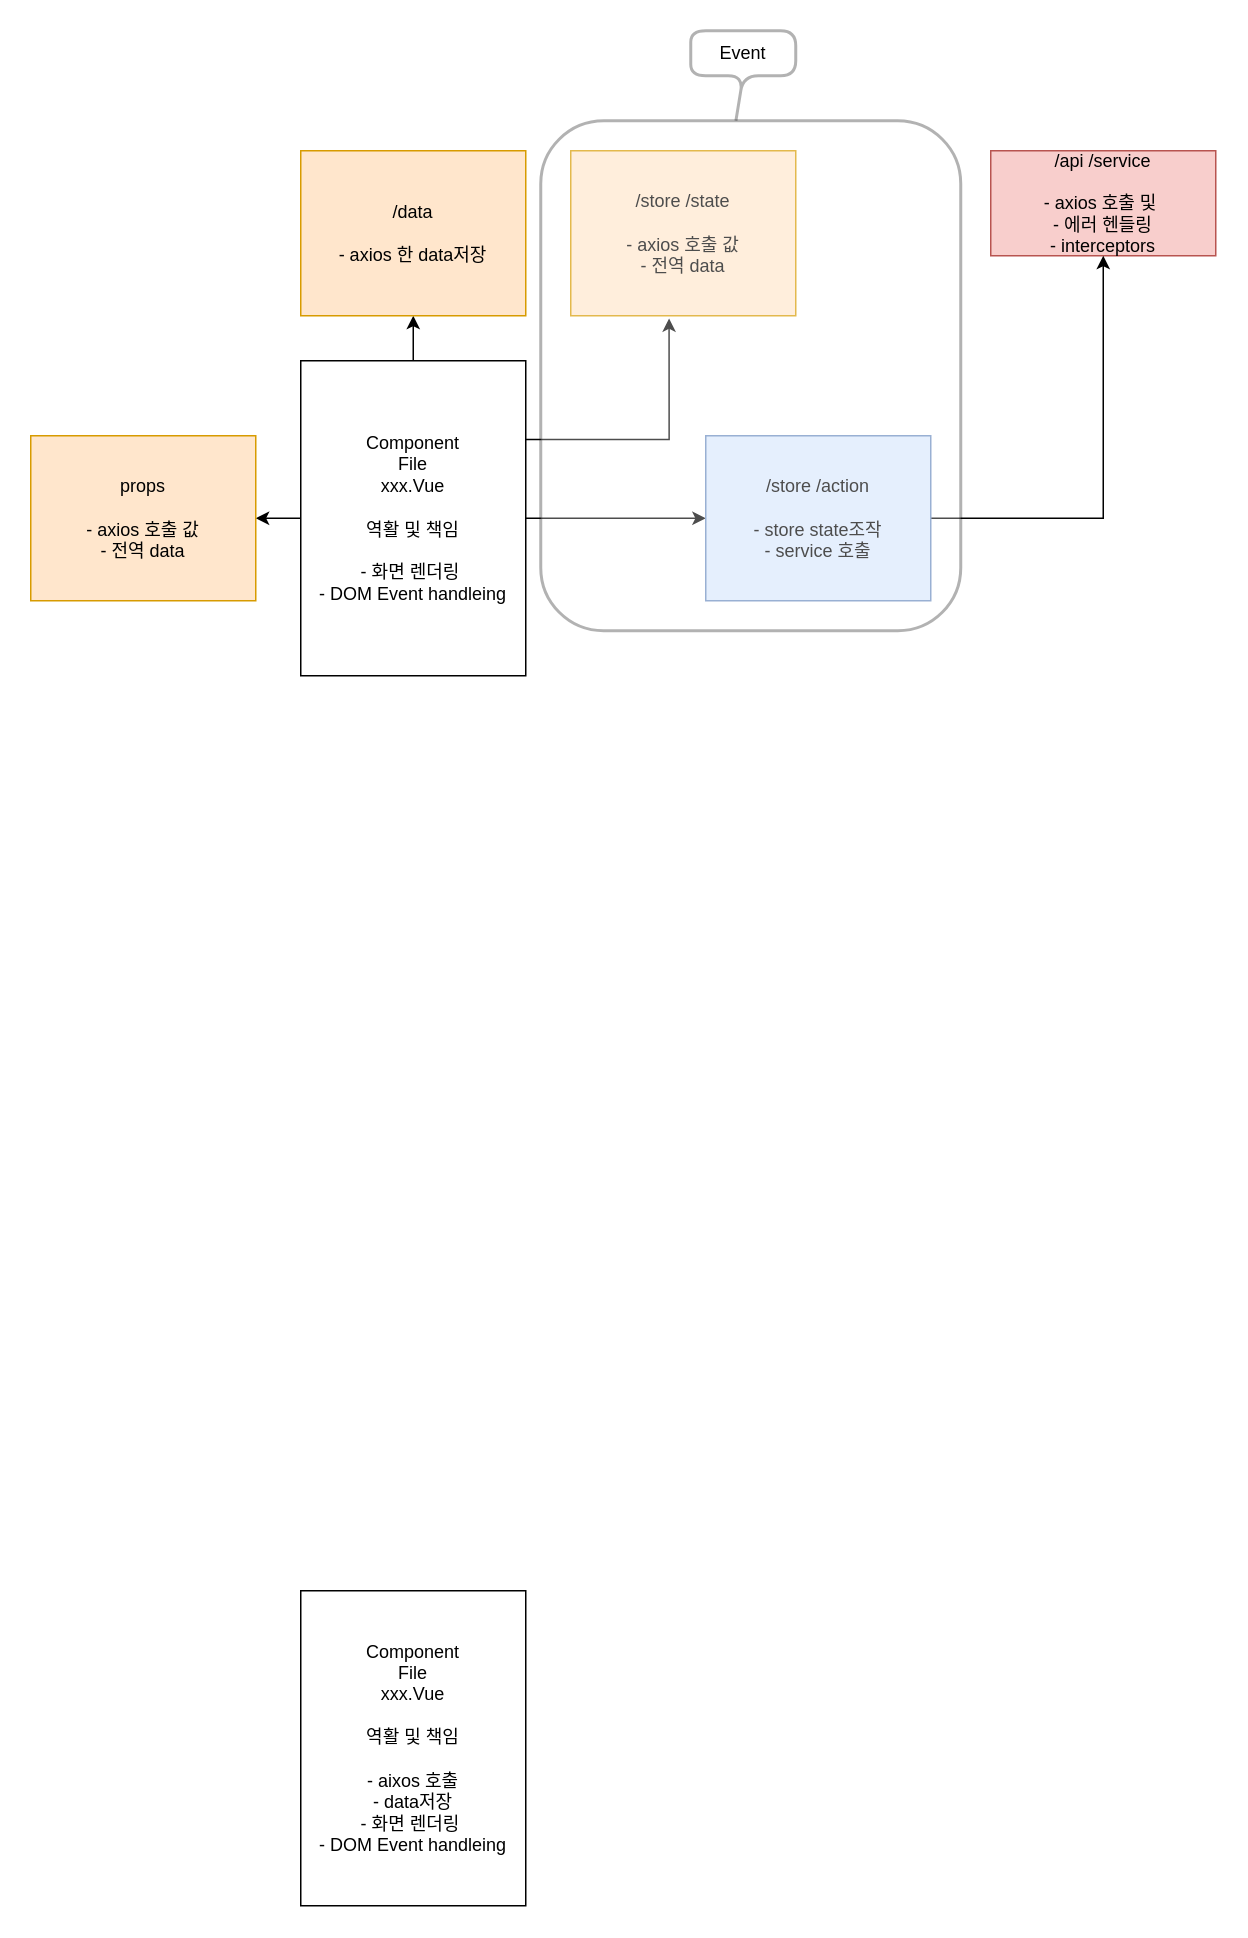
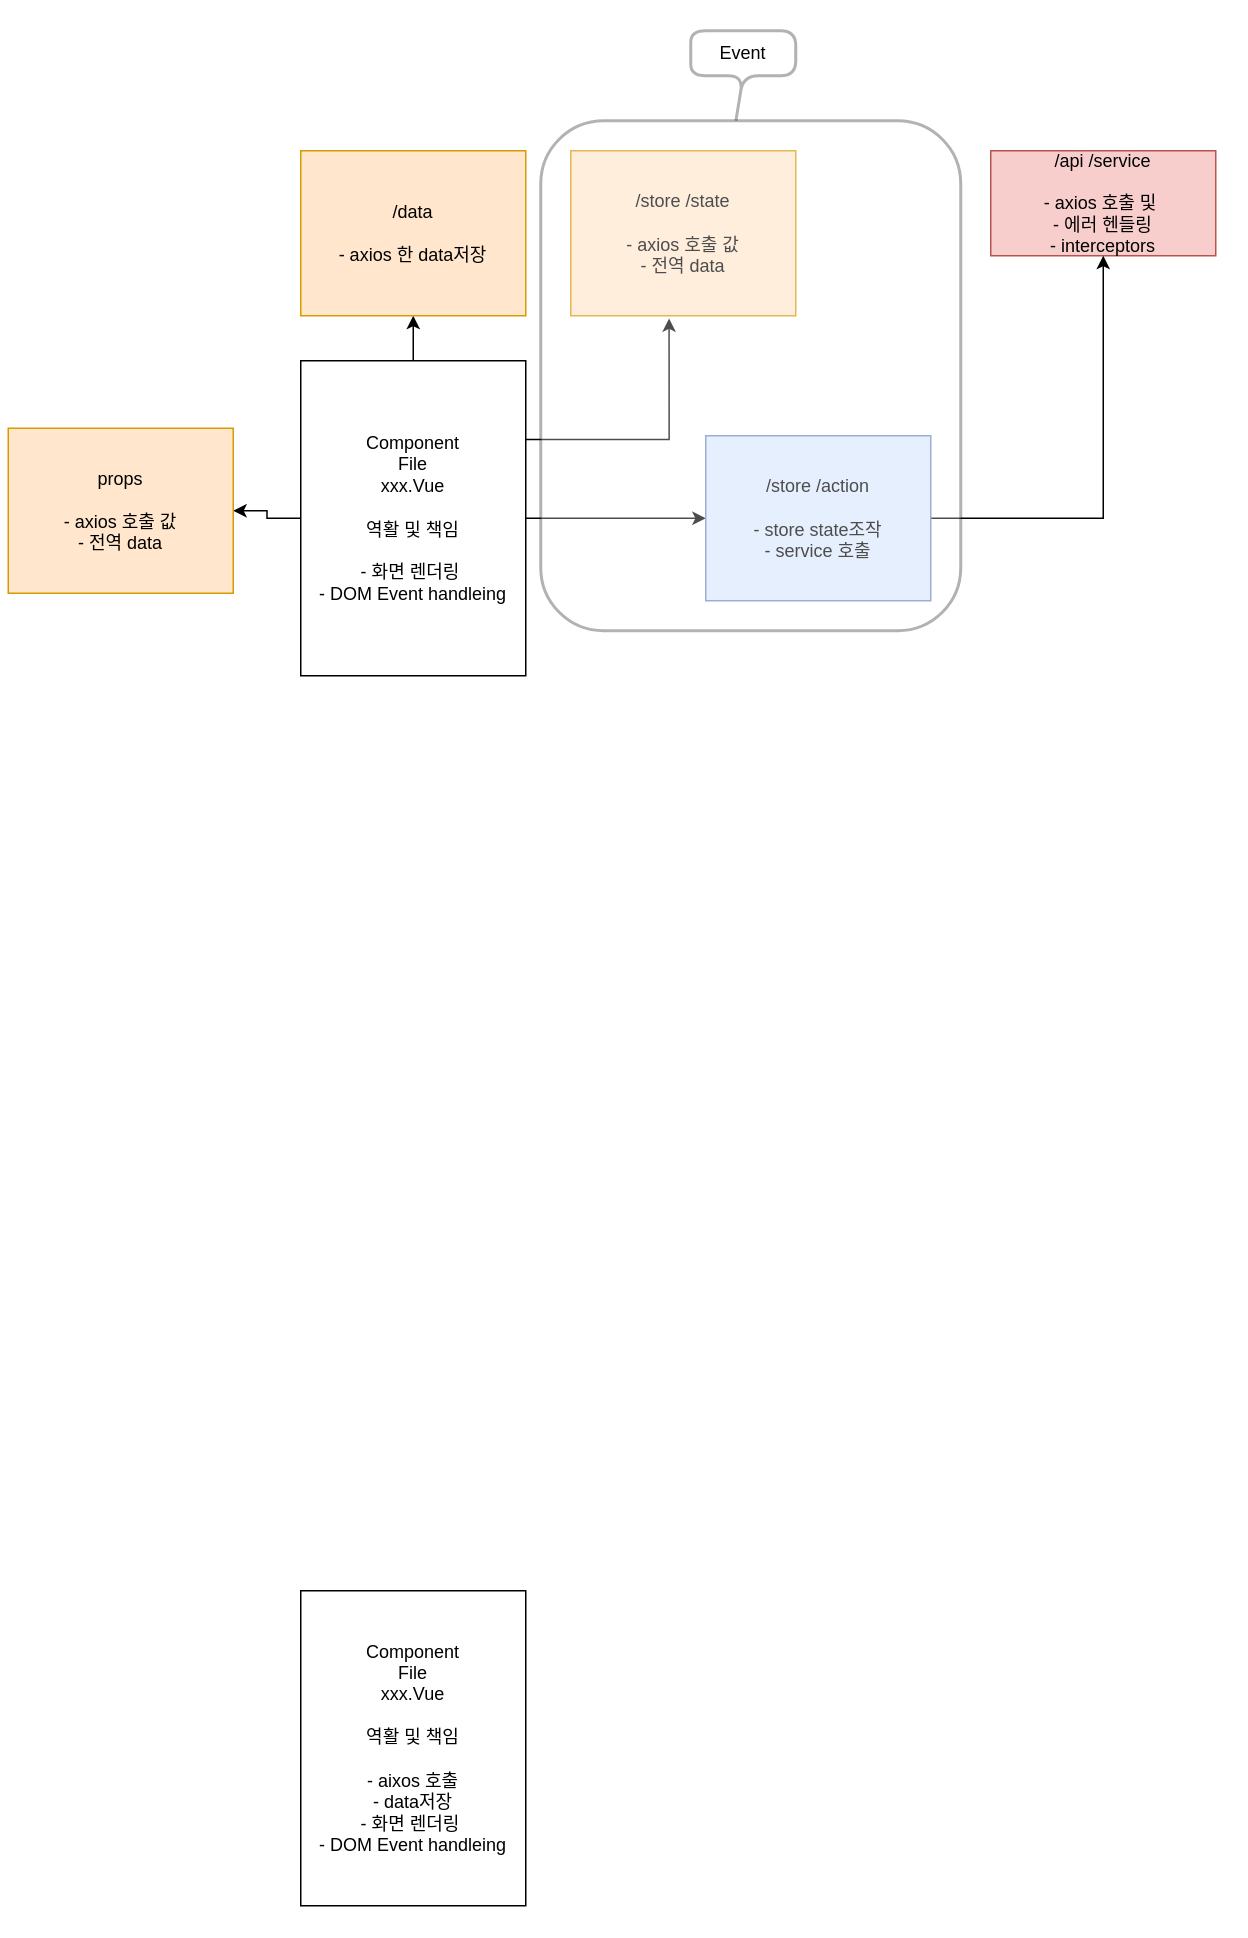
node "props - axios 호출 값 - 전역 data": moved (143, 518) -> (121, 511)
